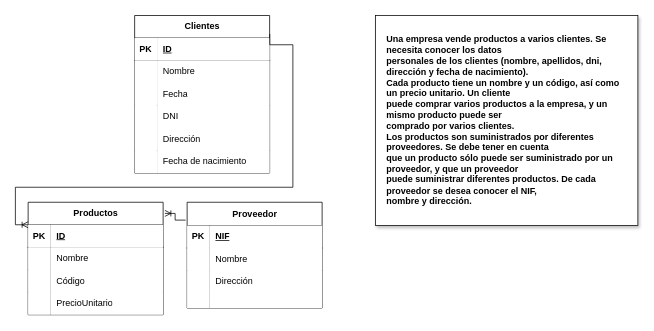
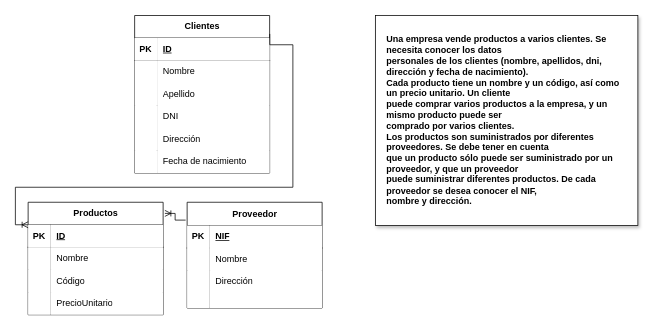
node "Fecha": label "Fecha" -> "Apellido"
